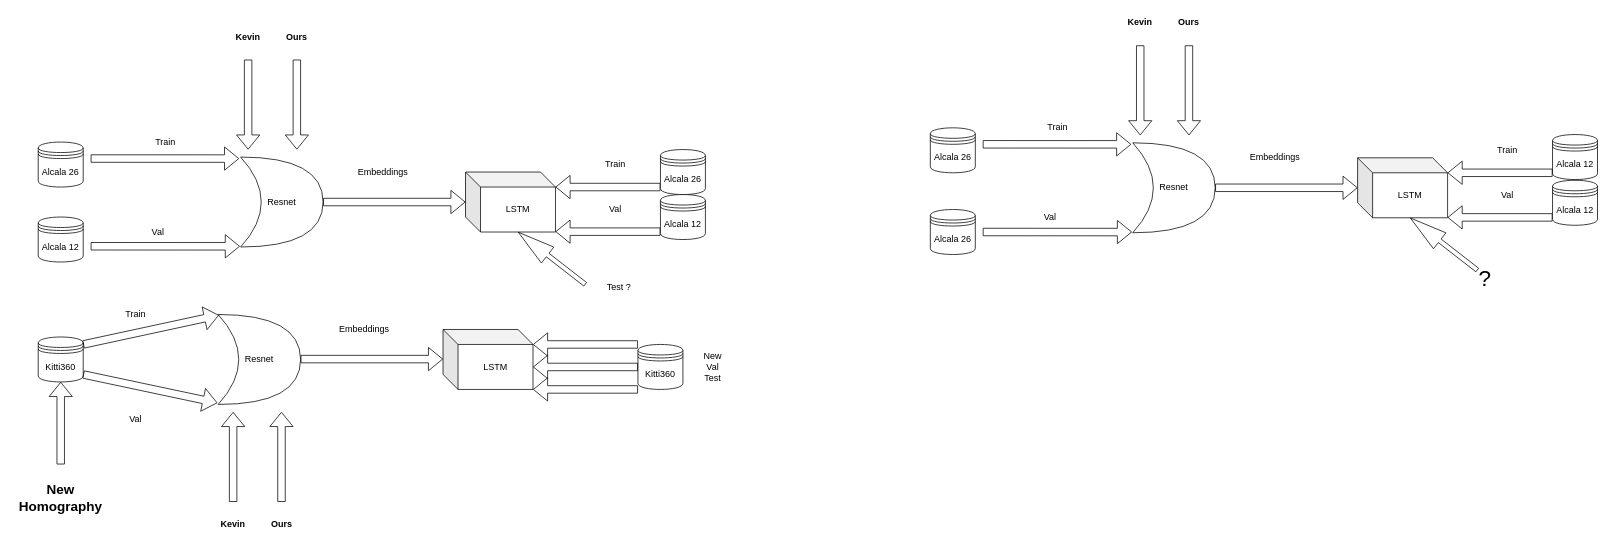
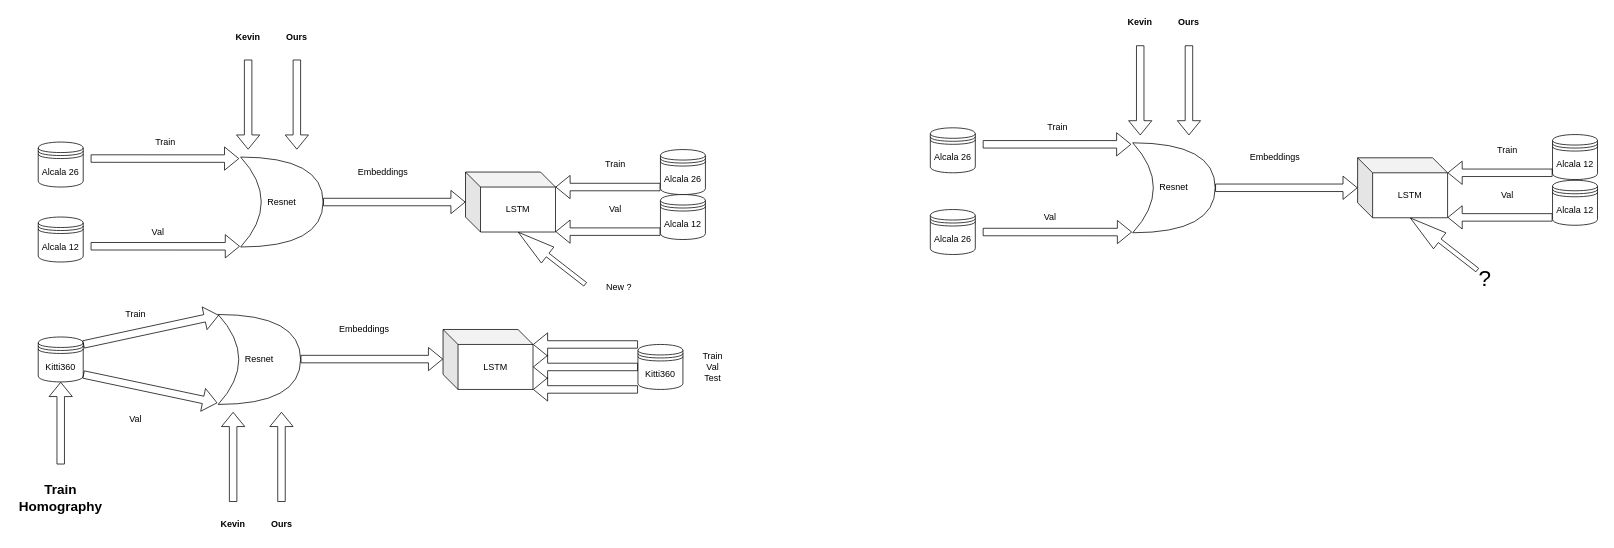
node "Test ?": label "Test ?" -> "New ?"
node "New Val Test": label "New Val Test" -> "Train Val Test"
node "New Homography": label "New Homography" -> "Train Homography"
